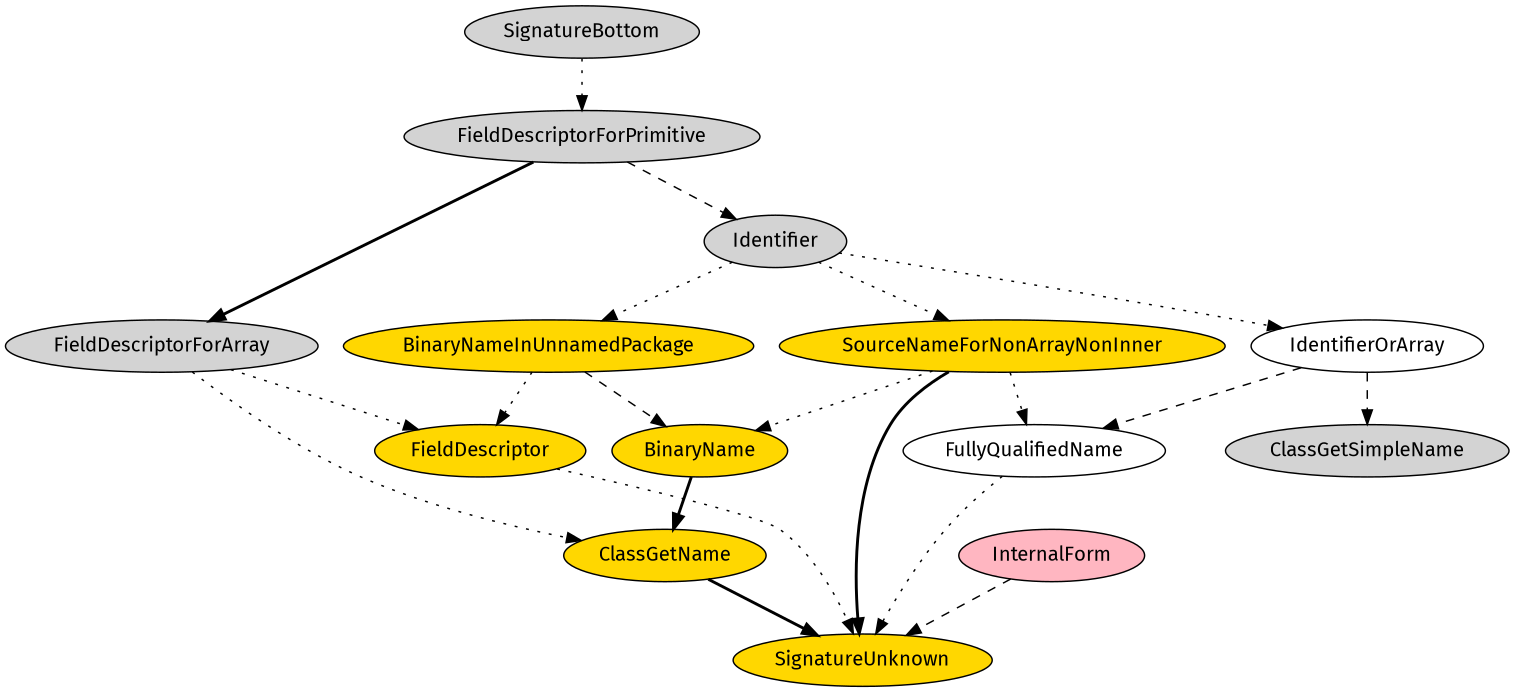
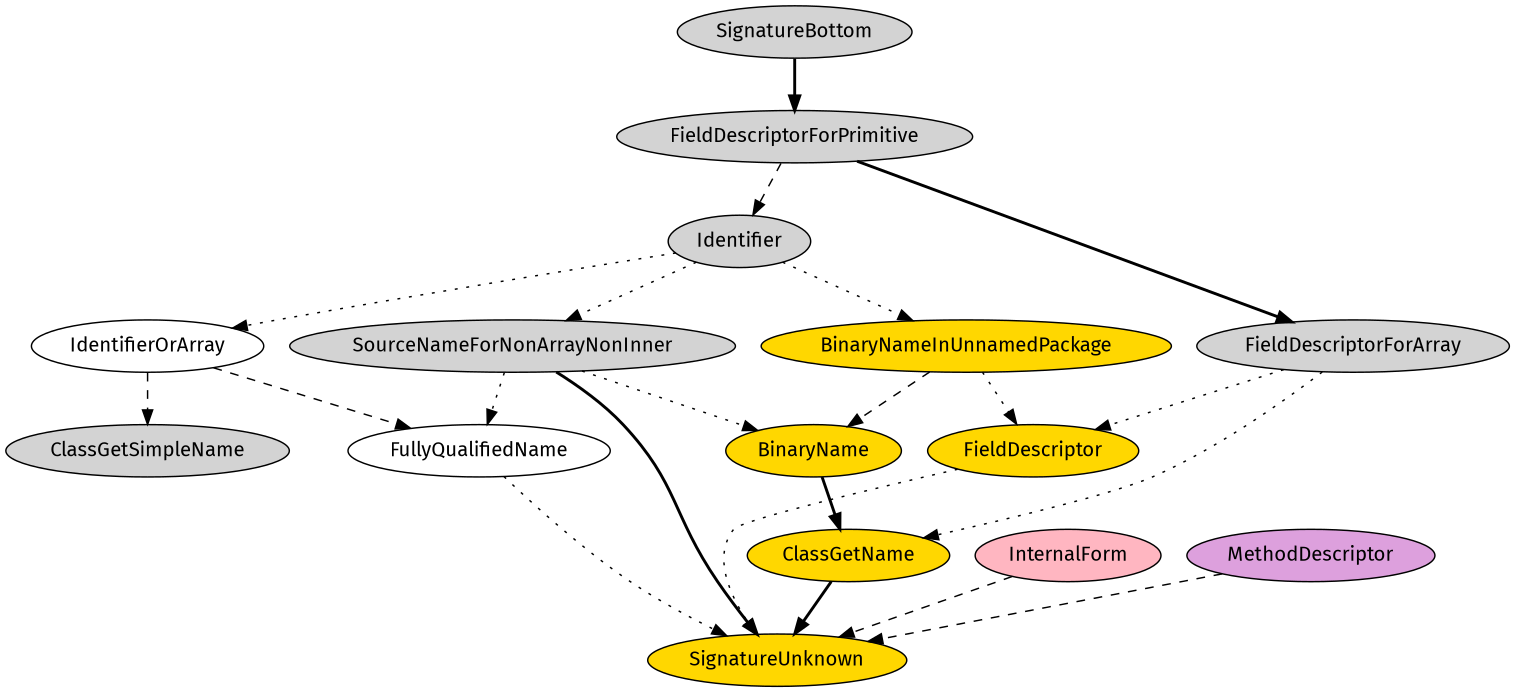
edge "SignatureBottom" -> "FieldDescriptorForPrimitive": style dotted -> bold
node "SourceNameForNonArrayNonInner": fillcolor gold -> lightgrey
node "MethodDescriptor": added
